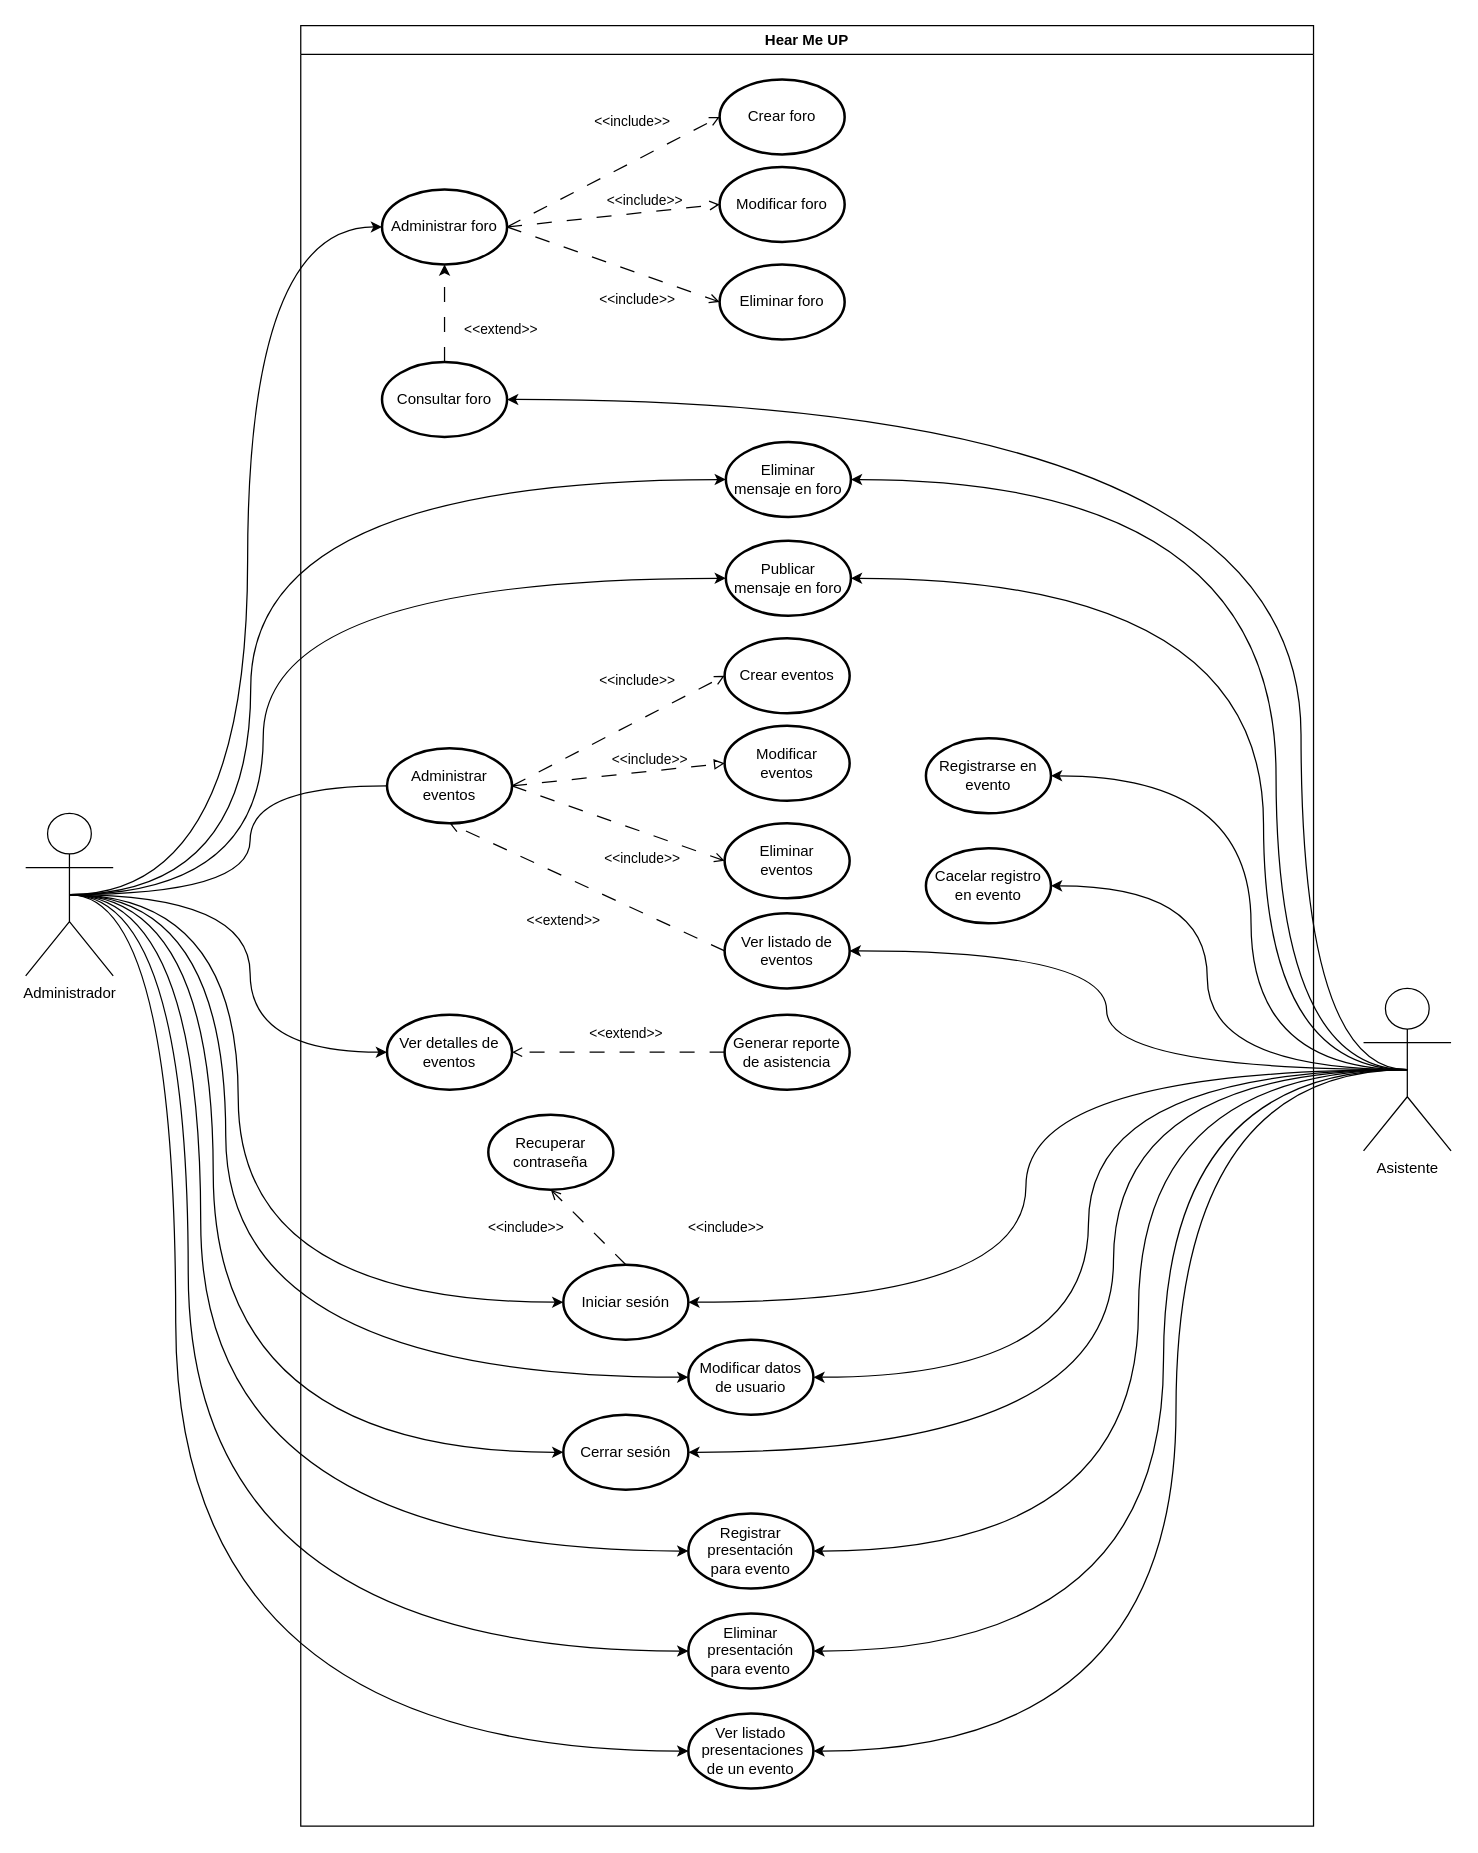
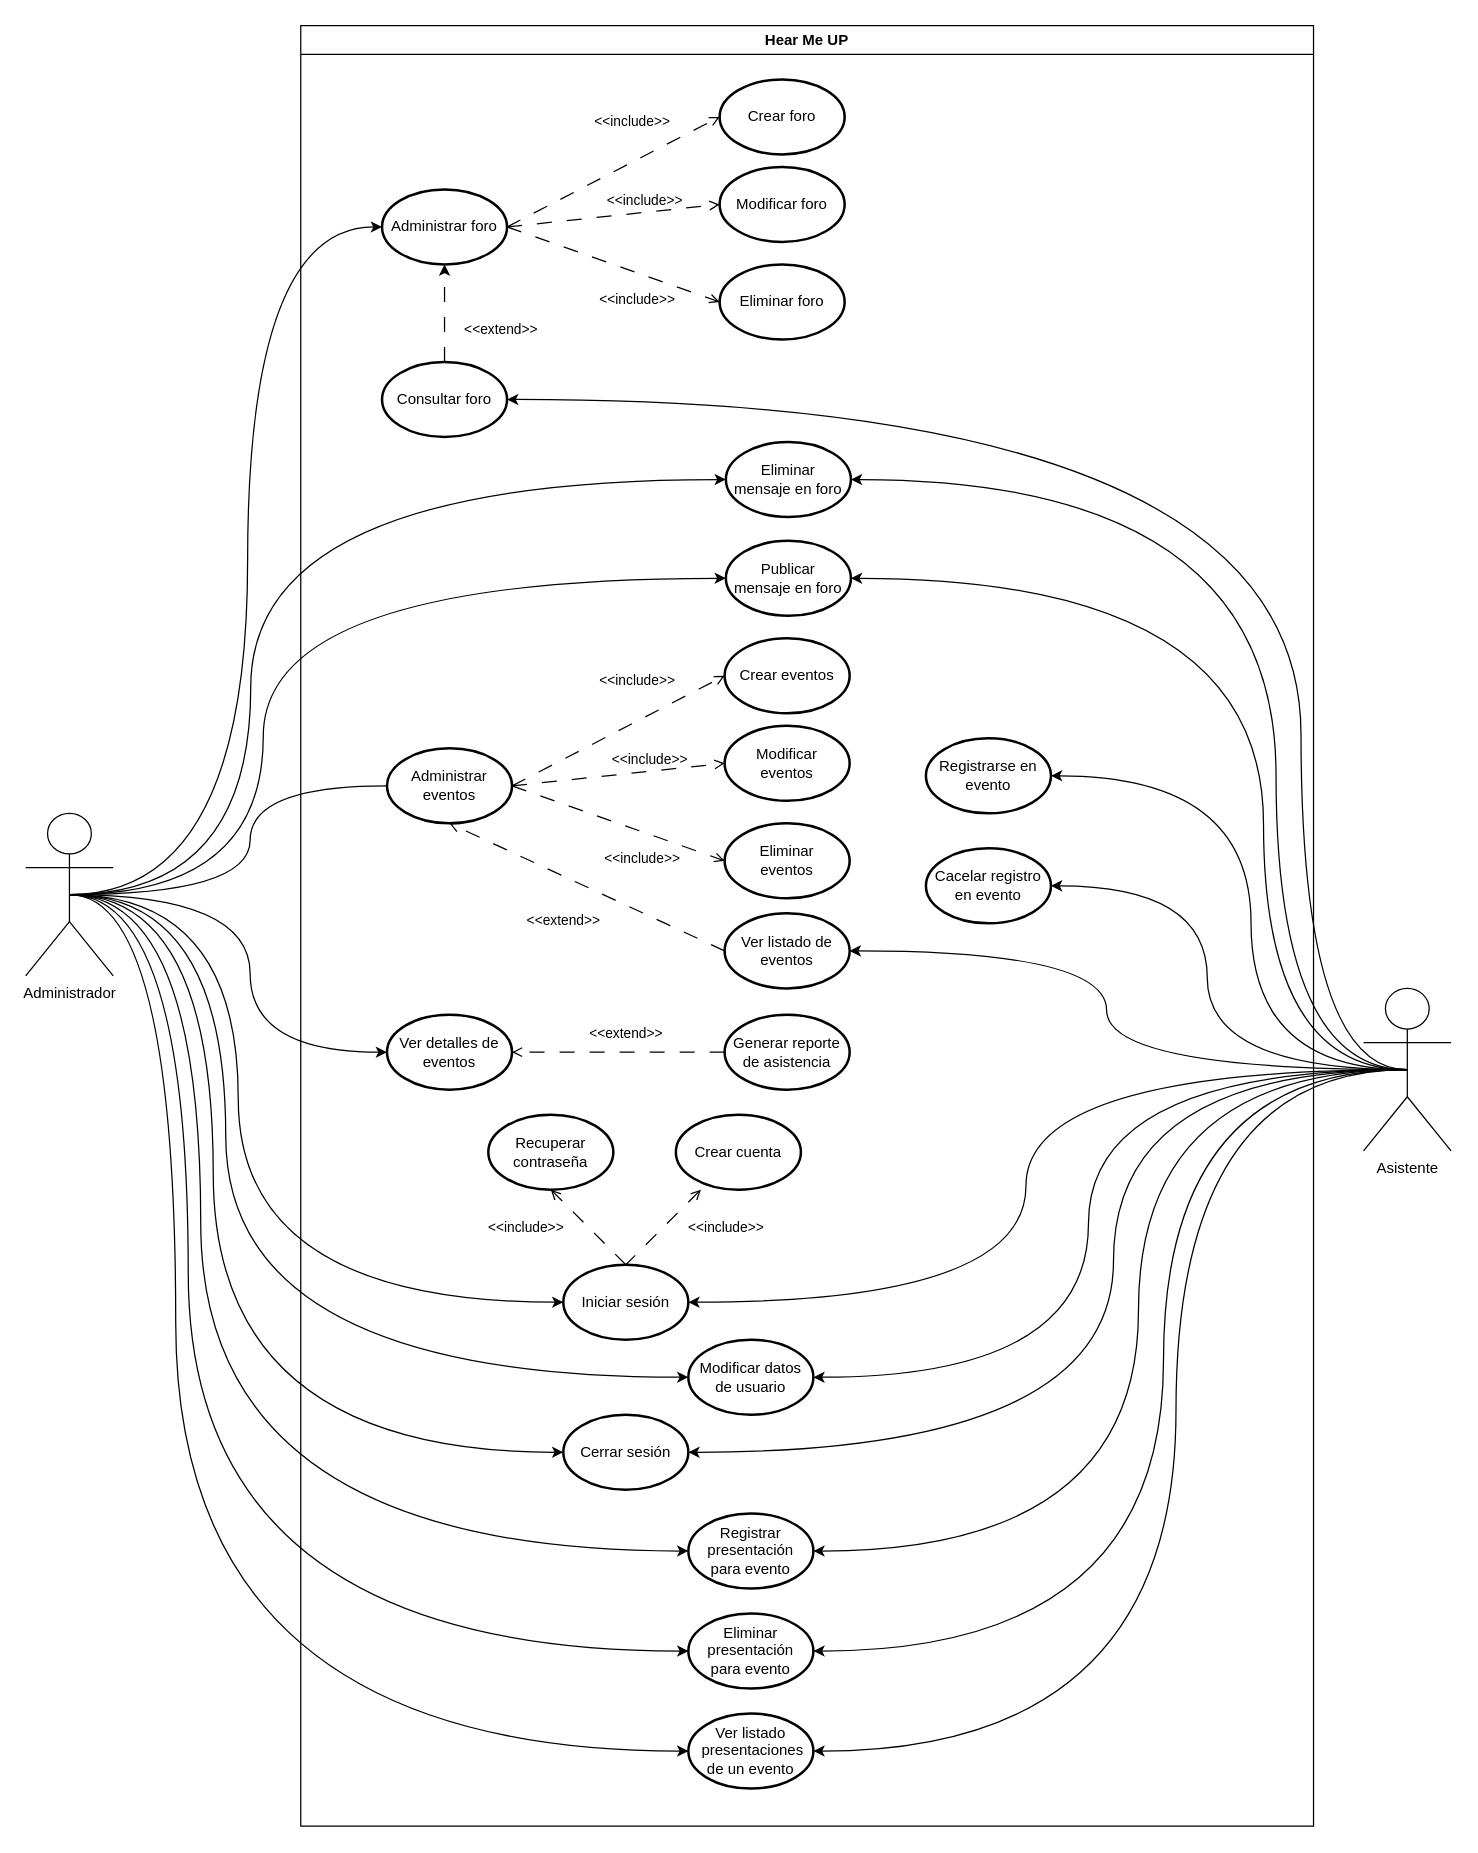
edge "Administrar eventos" -> "Modificar eventos": arrowhead block -> open
node "Crear cuenta": added
edge "Iniciar sesión" -> "Crear cuenta": added
